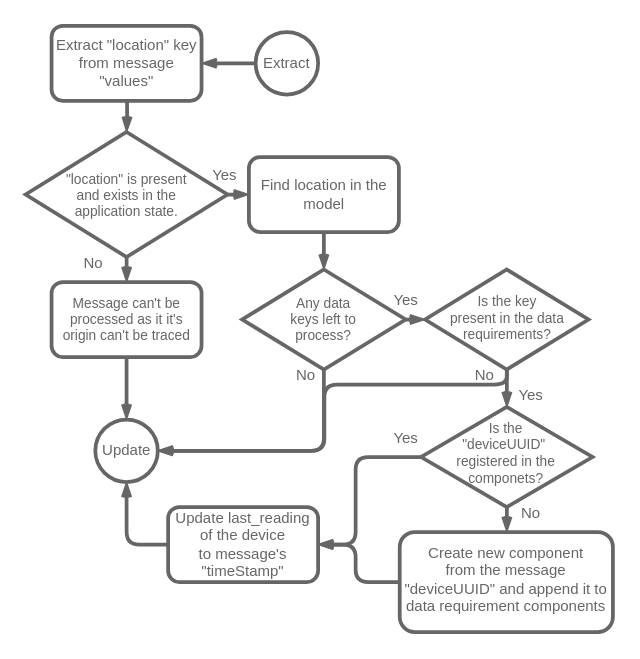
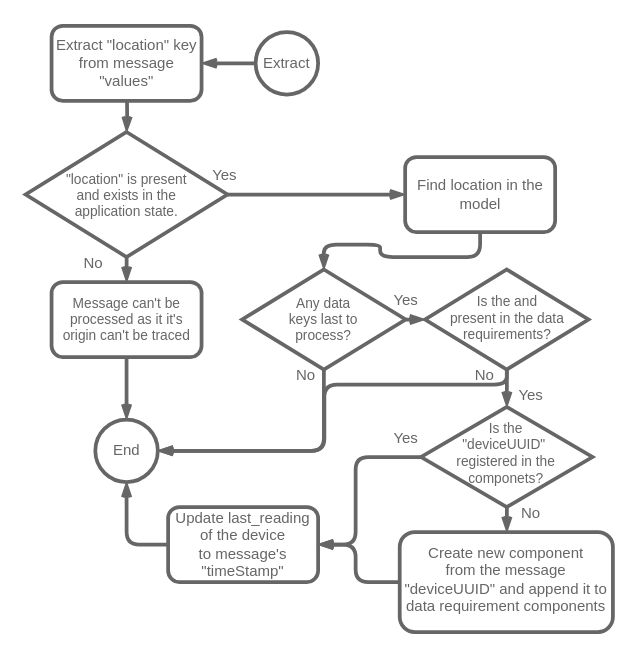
node "Find location in the model": moved (324, 194) -> (480, 194)
node "Is the key present in the data requirements?": label "Is the key present in the data requirements?" -> "Is the and present in the data requirements?"
node "Any data keys left to process?": label "Any data keys left to process?" -> "Any data keys last to process?"
node "Update": label "Update" -> "End"
